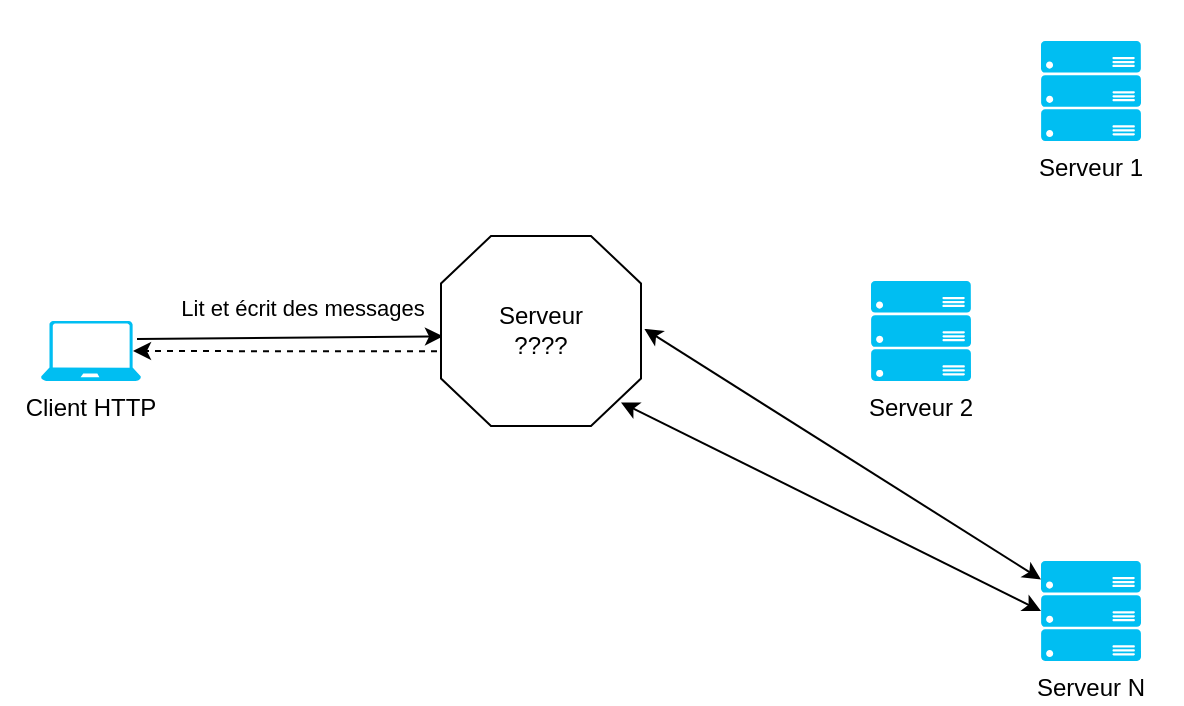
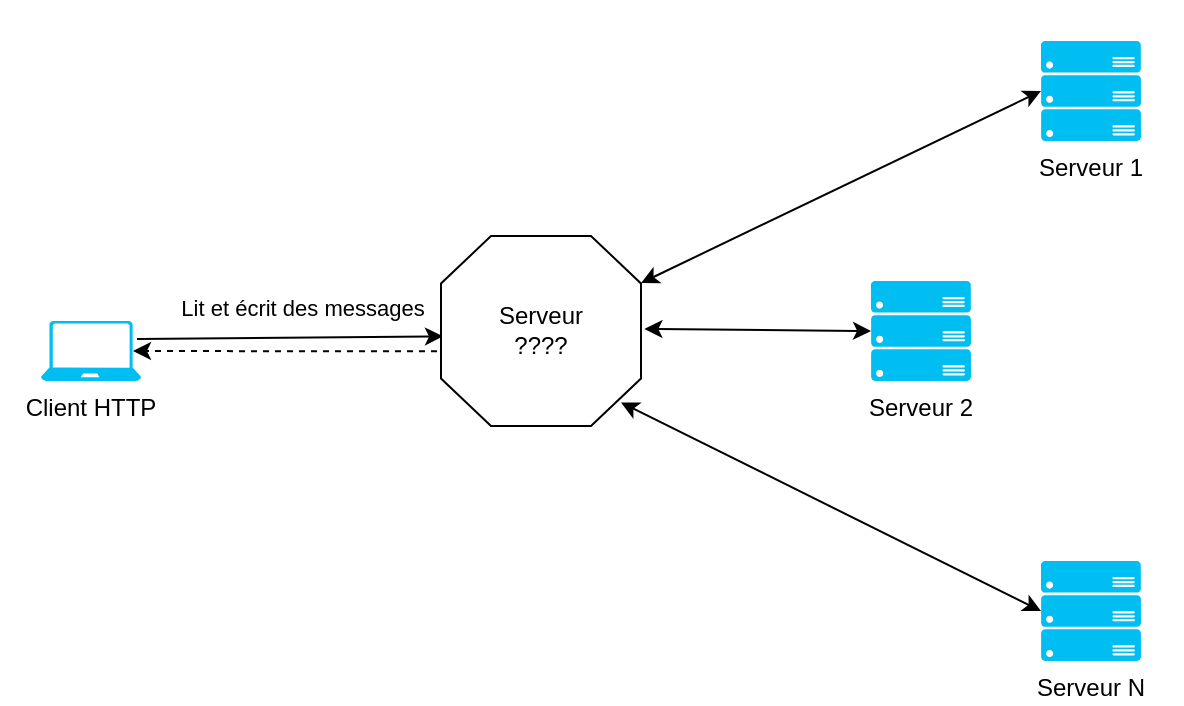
edge "Serveur 1" -- "Serveur ????": added
edge "Serveur ????" -- "Serveur N": now "Serveur ????" -- "Serveur 2"
